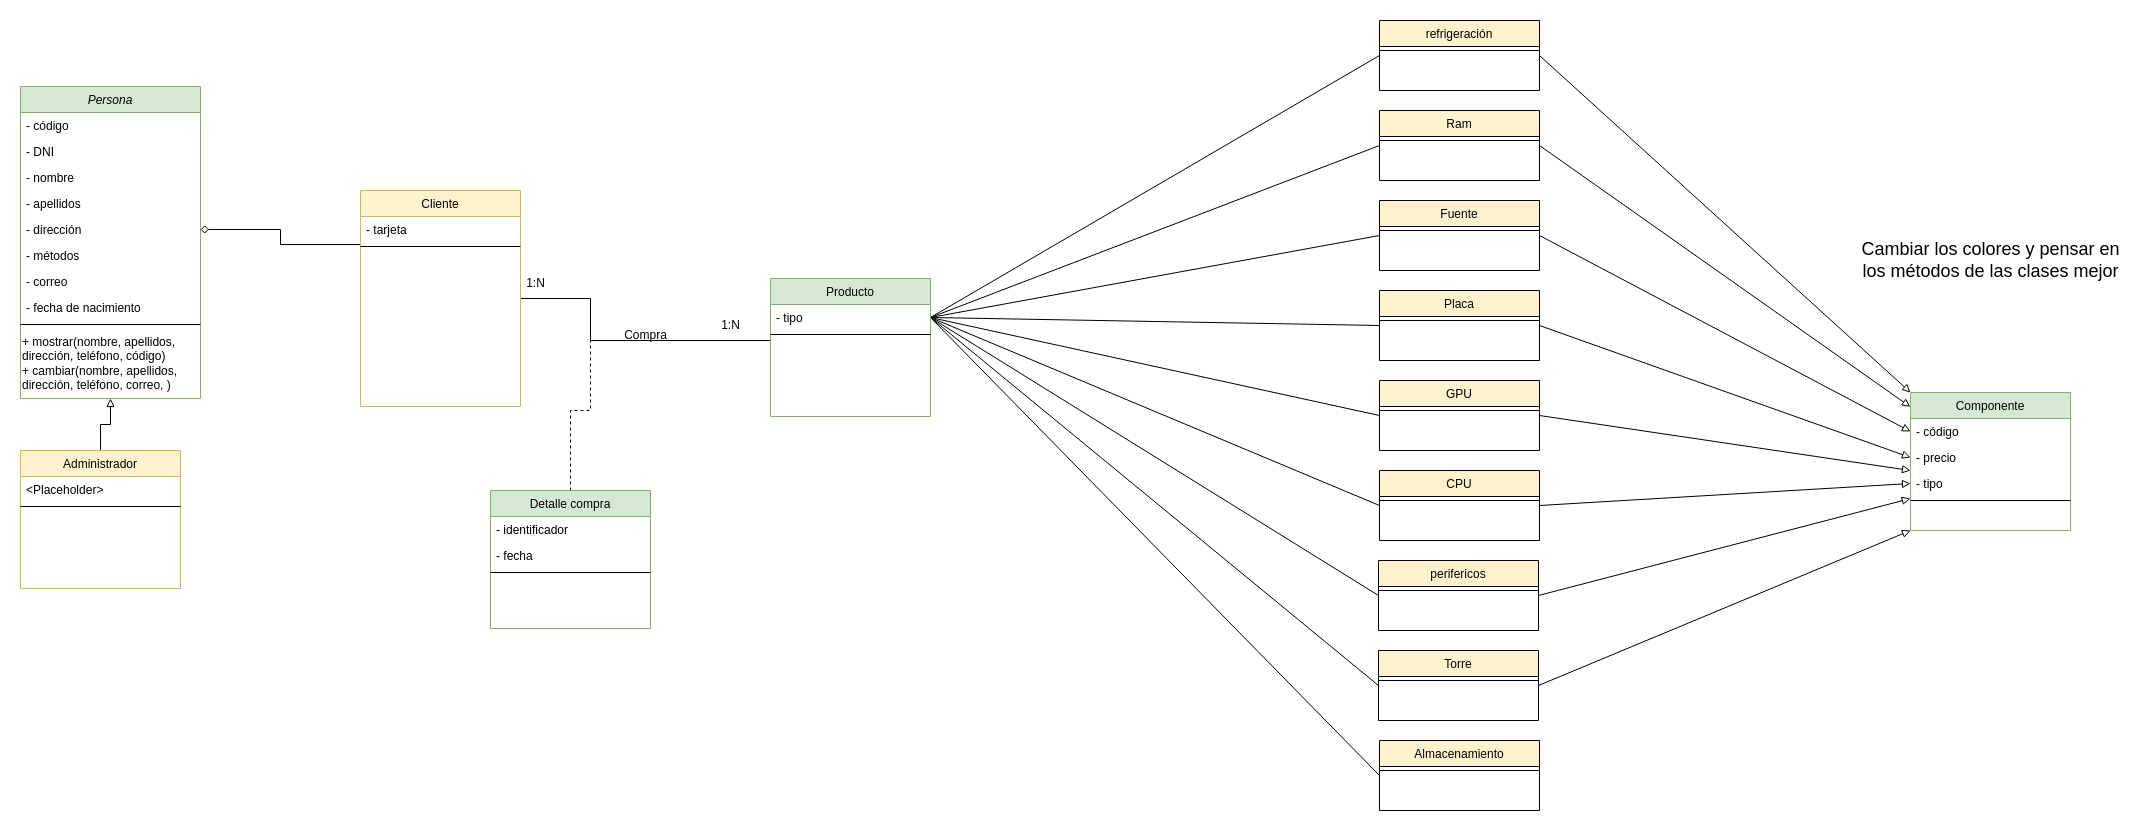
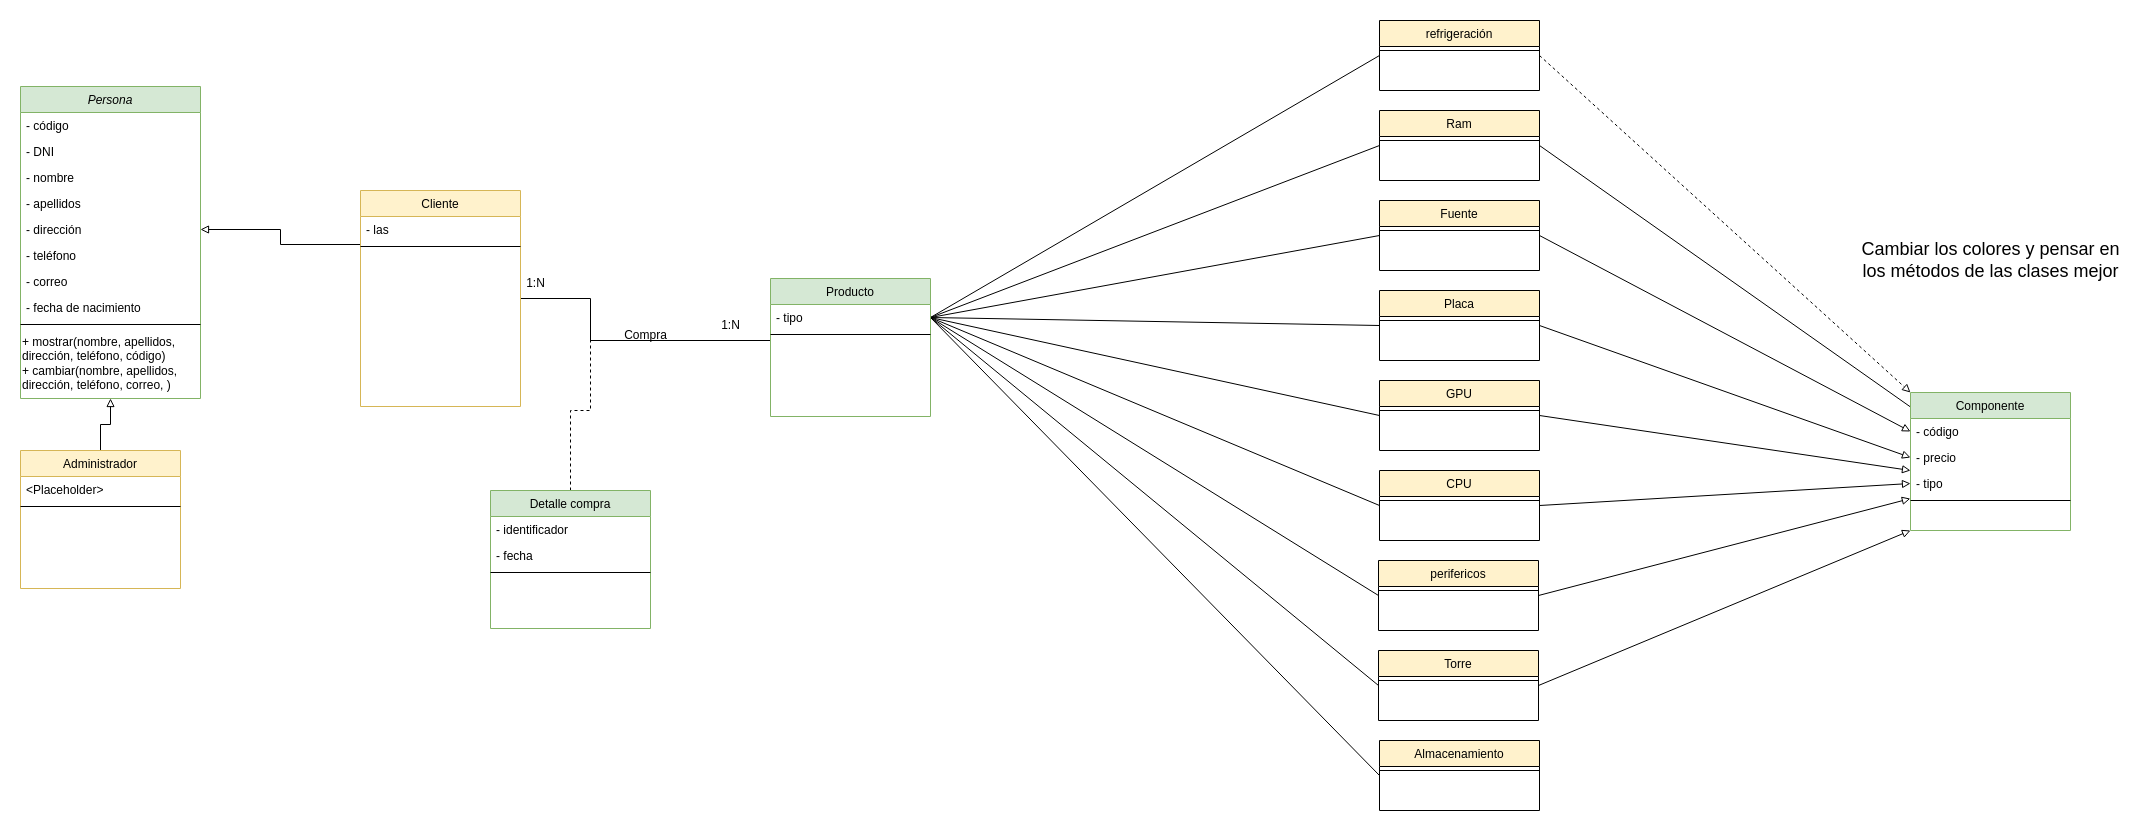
edge "refrigeración" -> "Componente": style solid -> dashed
edge "Cliente" -> "- dirección": arrowhead diamond -> block
node "- tarjeta": label "- tarjeta" -> "- las"
node "- métodos": label "- métodos" -> "- teléfono"
edge "Ram" -> "Componente": arrowhead block -> none
